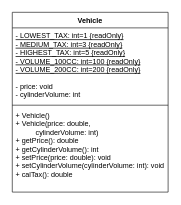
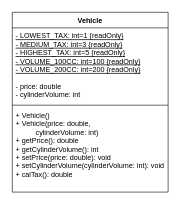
node "- price: void - cylinderVolume: int": label "- price: void - cylinderVolume: int" -> "- price: double - cylinderVolume: int"
